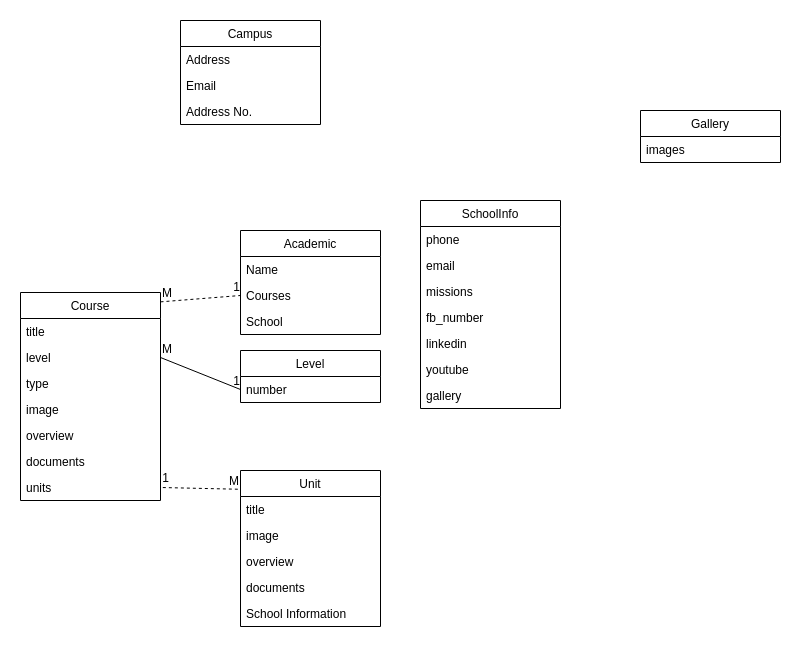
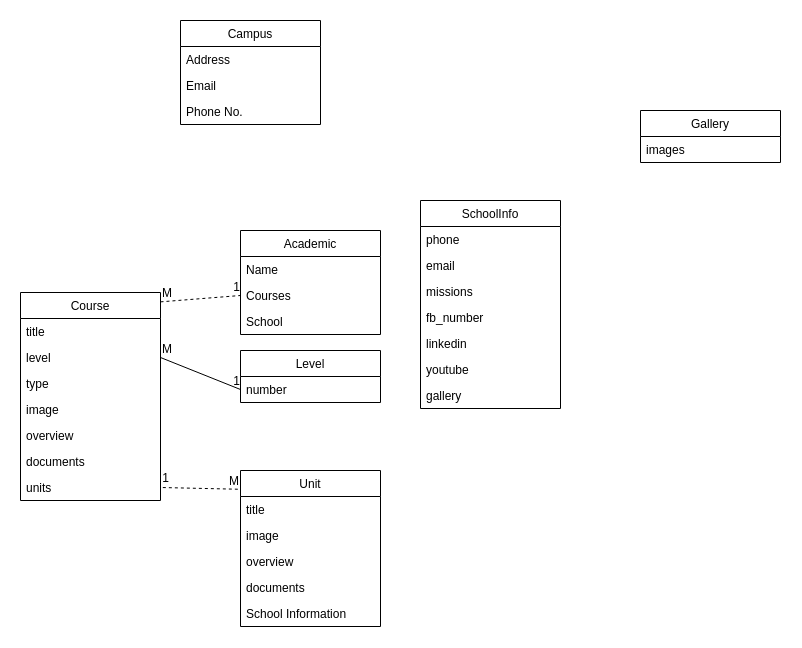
node "Address No.": label "Address No." -> "Phone No."
